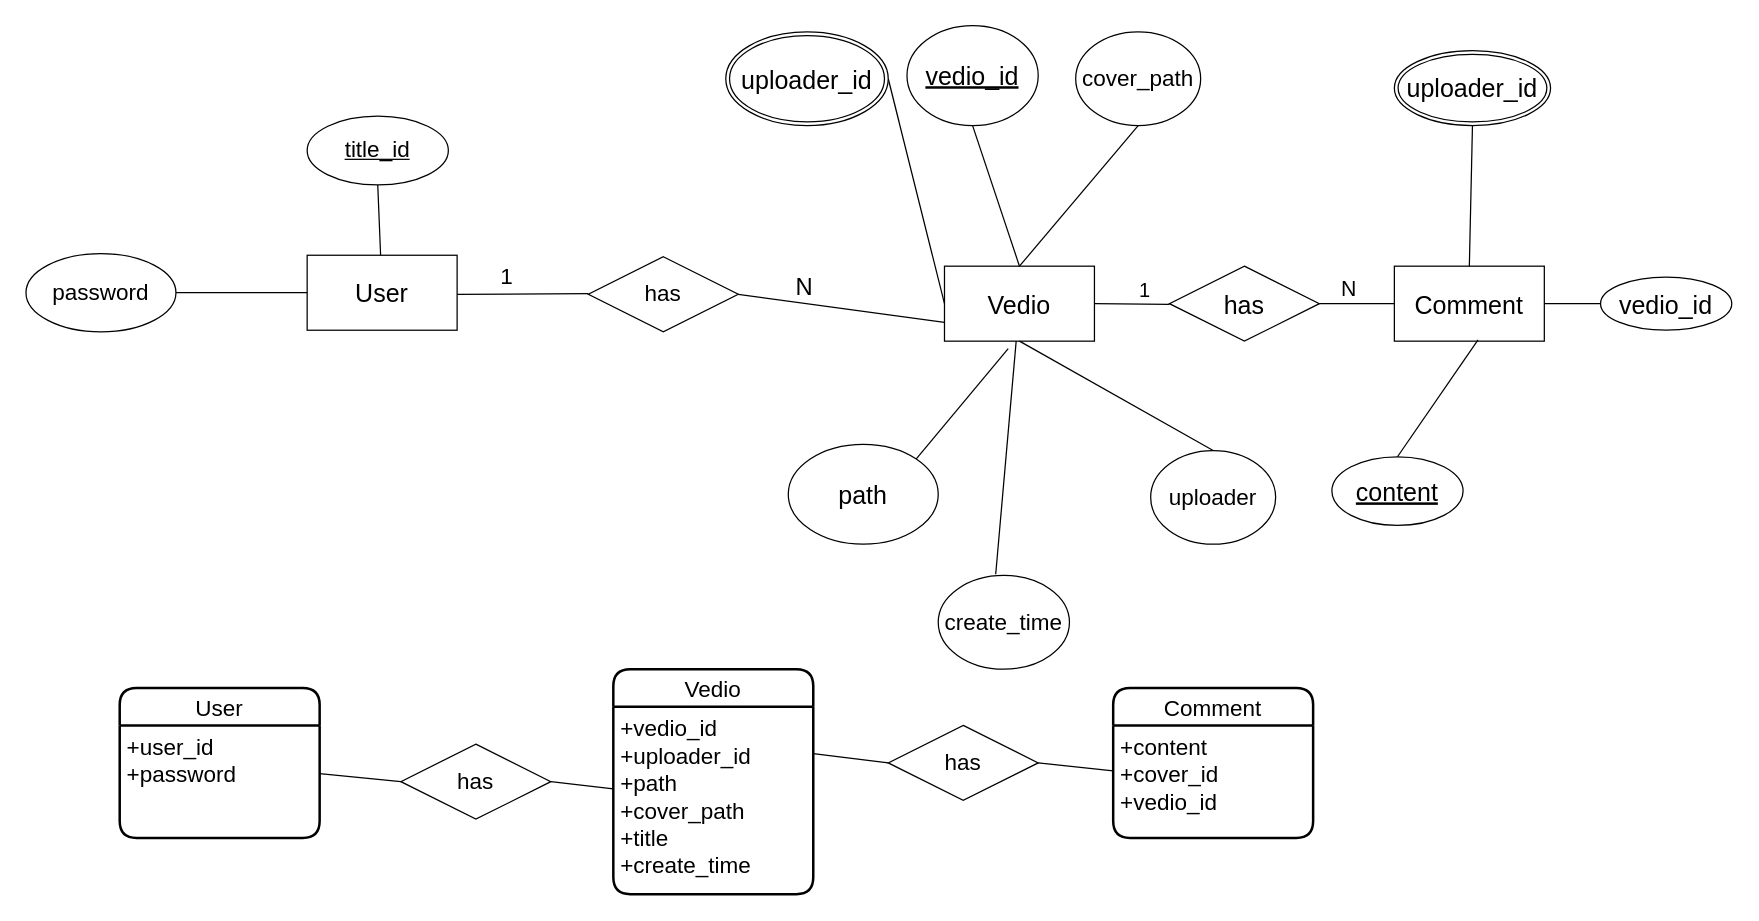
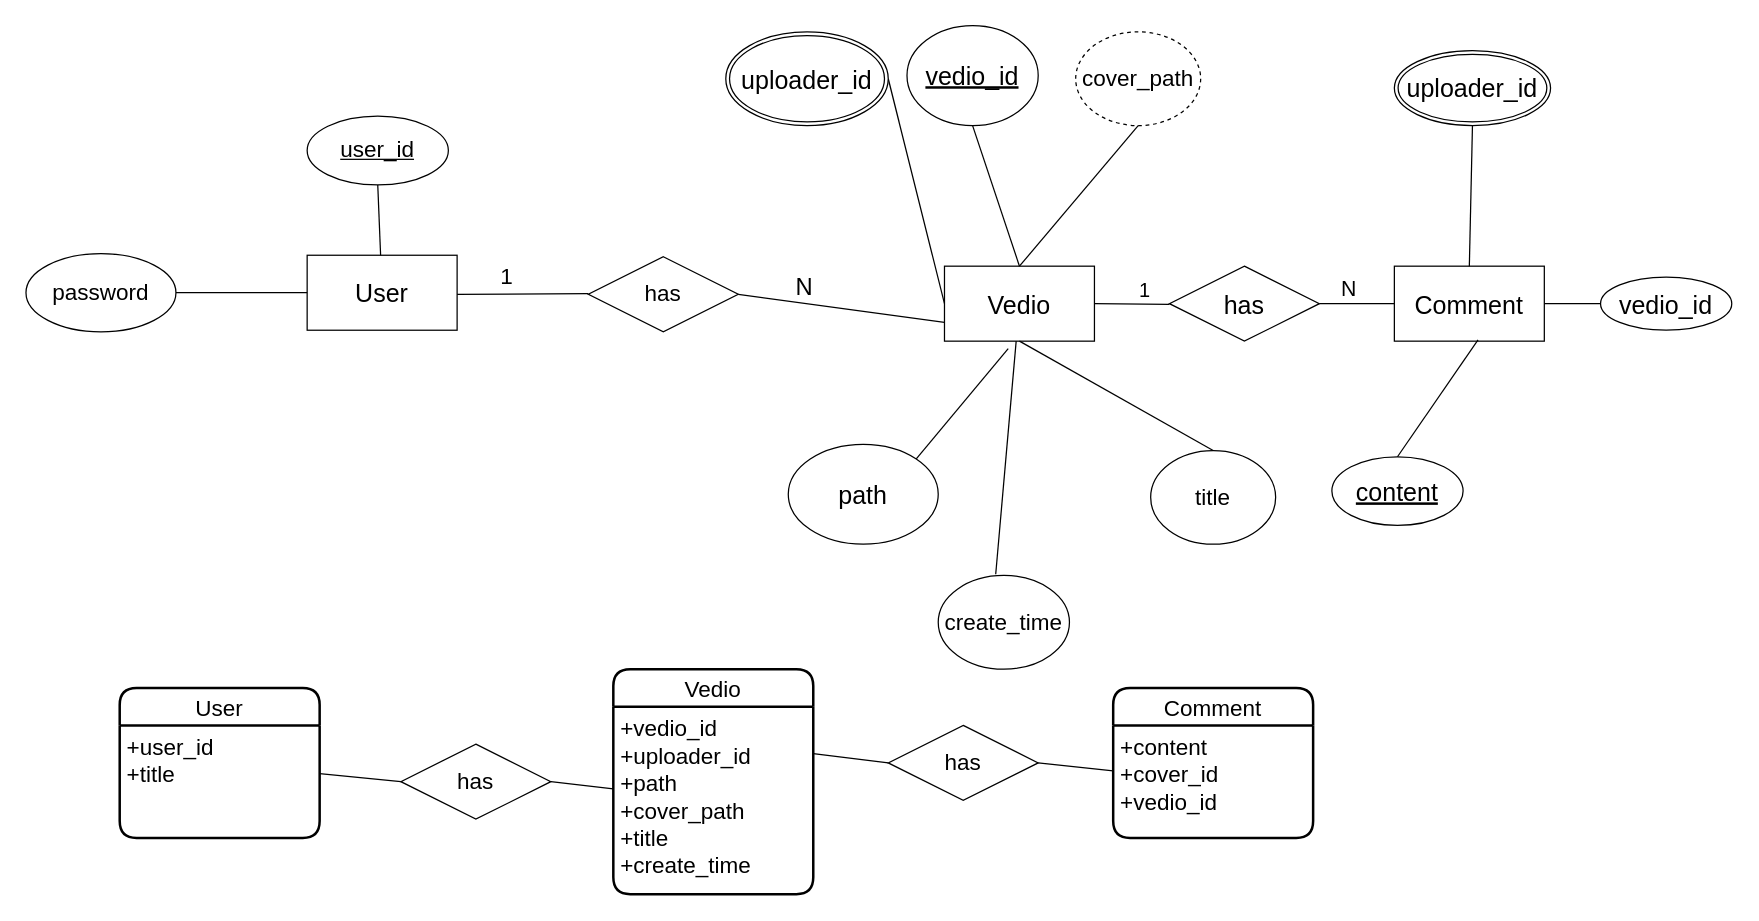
node "cover_path": style solid -> dashed
node "title_id": label "title_id" -> "user_id"
node "uploader": label "uploader" -> "title"
node "+user_id +password": label "+user_id +password" -> "+user_id +title"
